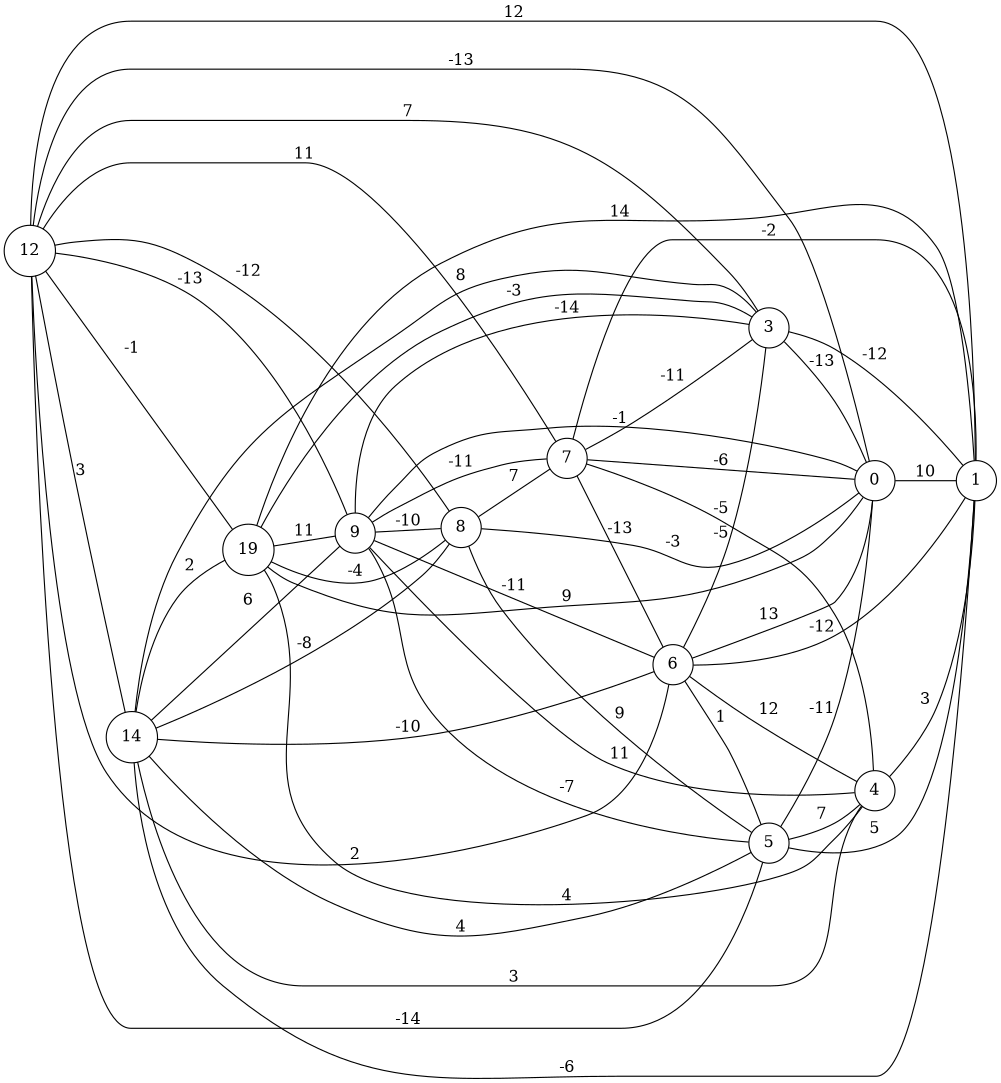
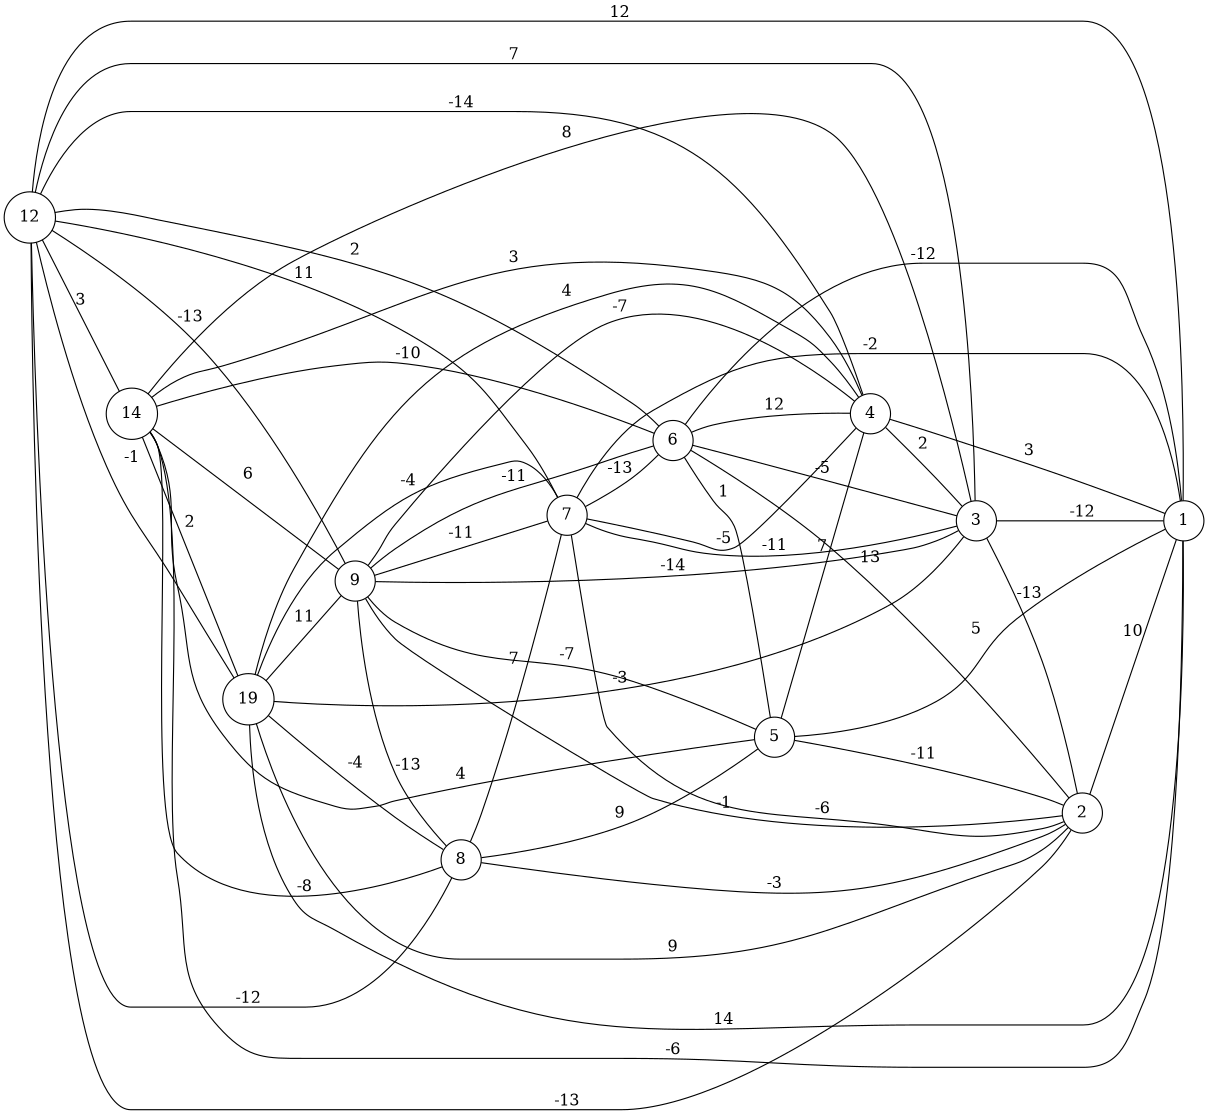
edge "4" -- "3": added, label "2"
node "0": label "0" -> "2"
edge "7" -- "19": added, label "-4"
edge "8" -- "9": label "-10" -> "-13"
edge "9" -- "4": label "11" -> "-7"
edge "12" -- "5": now "12" -- "4"
